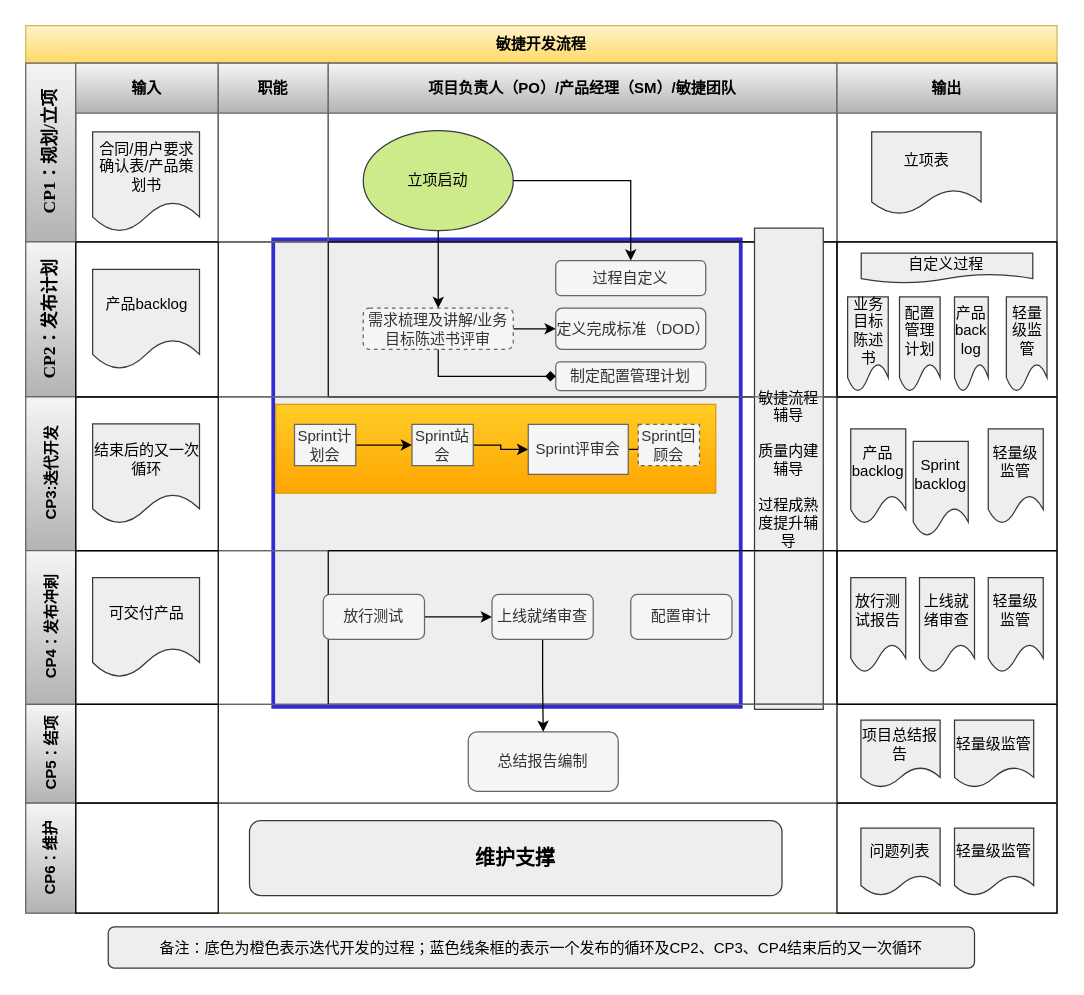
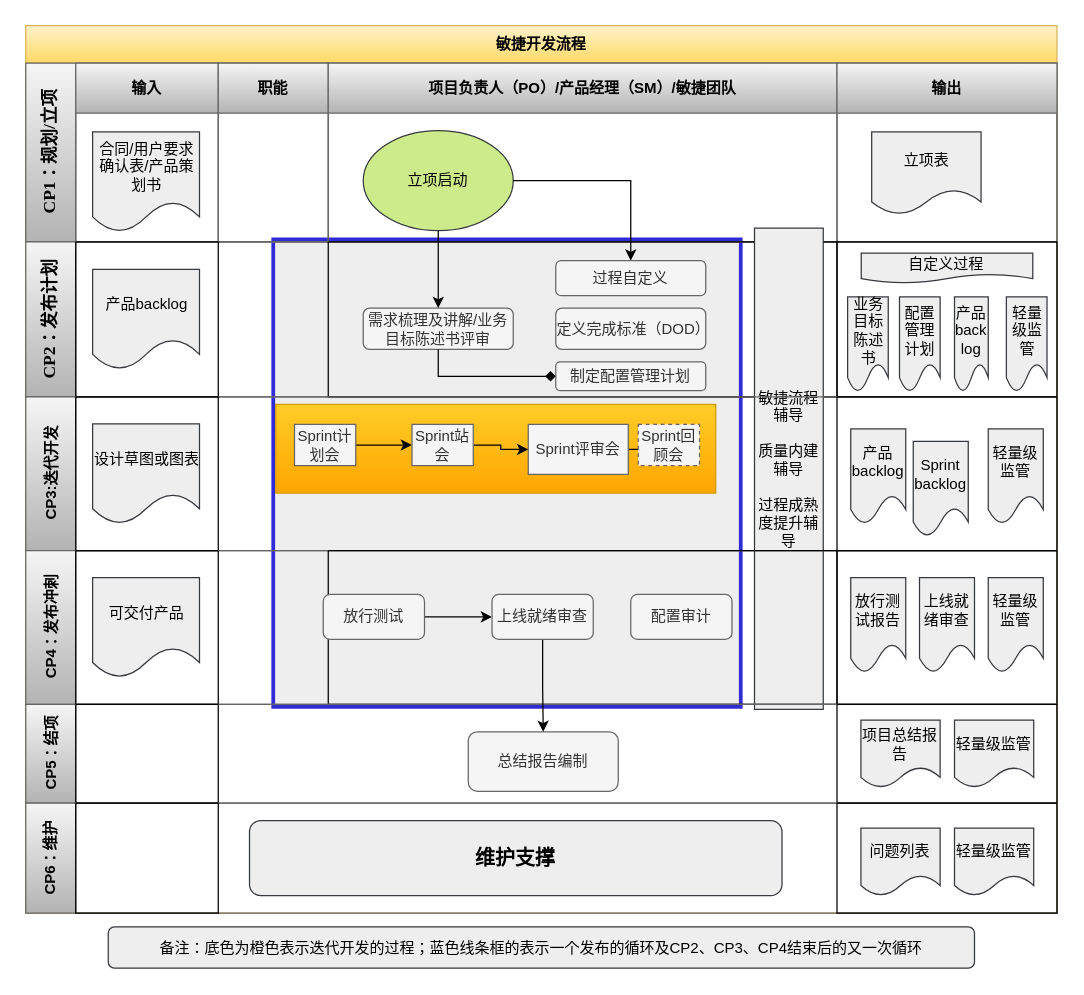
node "需求梳理及讲解/业务目标陈述书评审": style dashed -> solid
edge "需求梳理及讲解/业务目标陈述书评审" -> "定义完成标准（DOD）": removed
node "结束后的又一次循环": label "结束后的又一次循环" -> "设计草图或图表"
